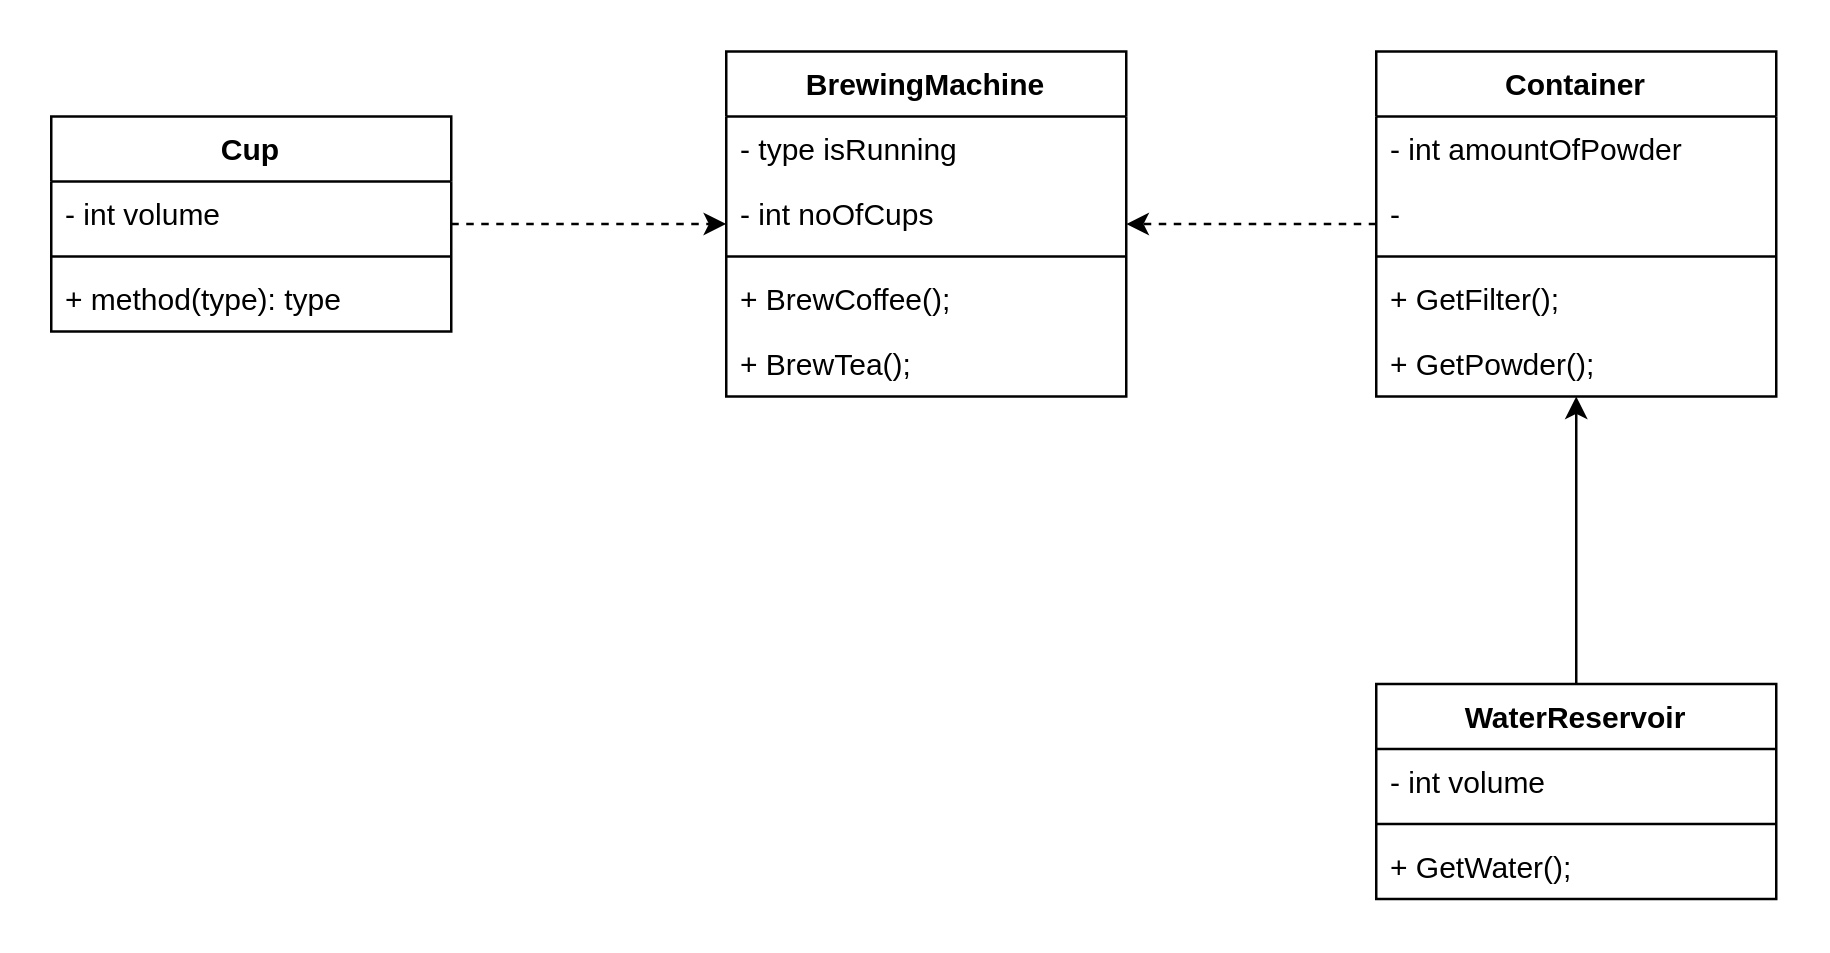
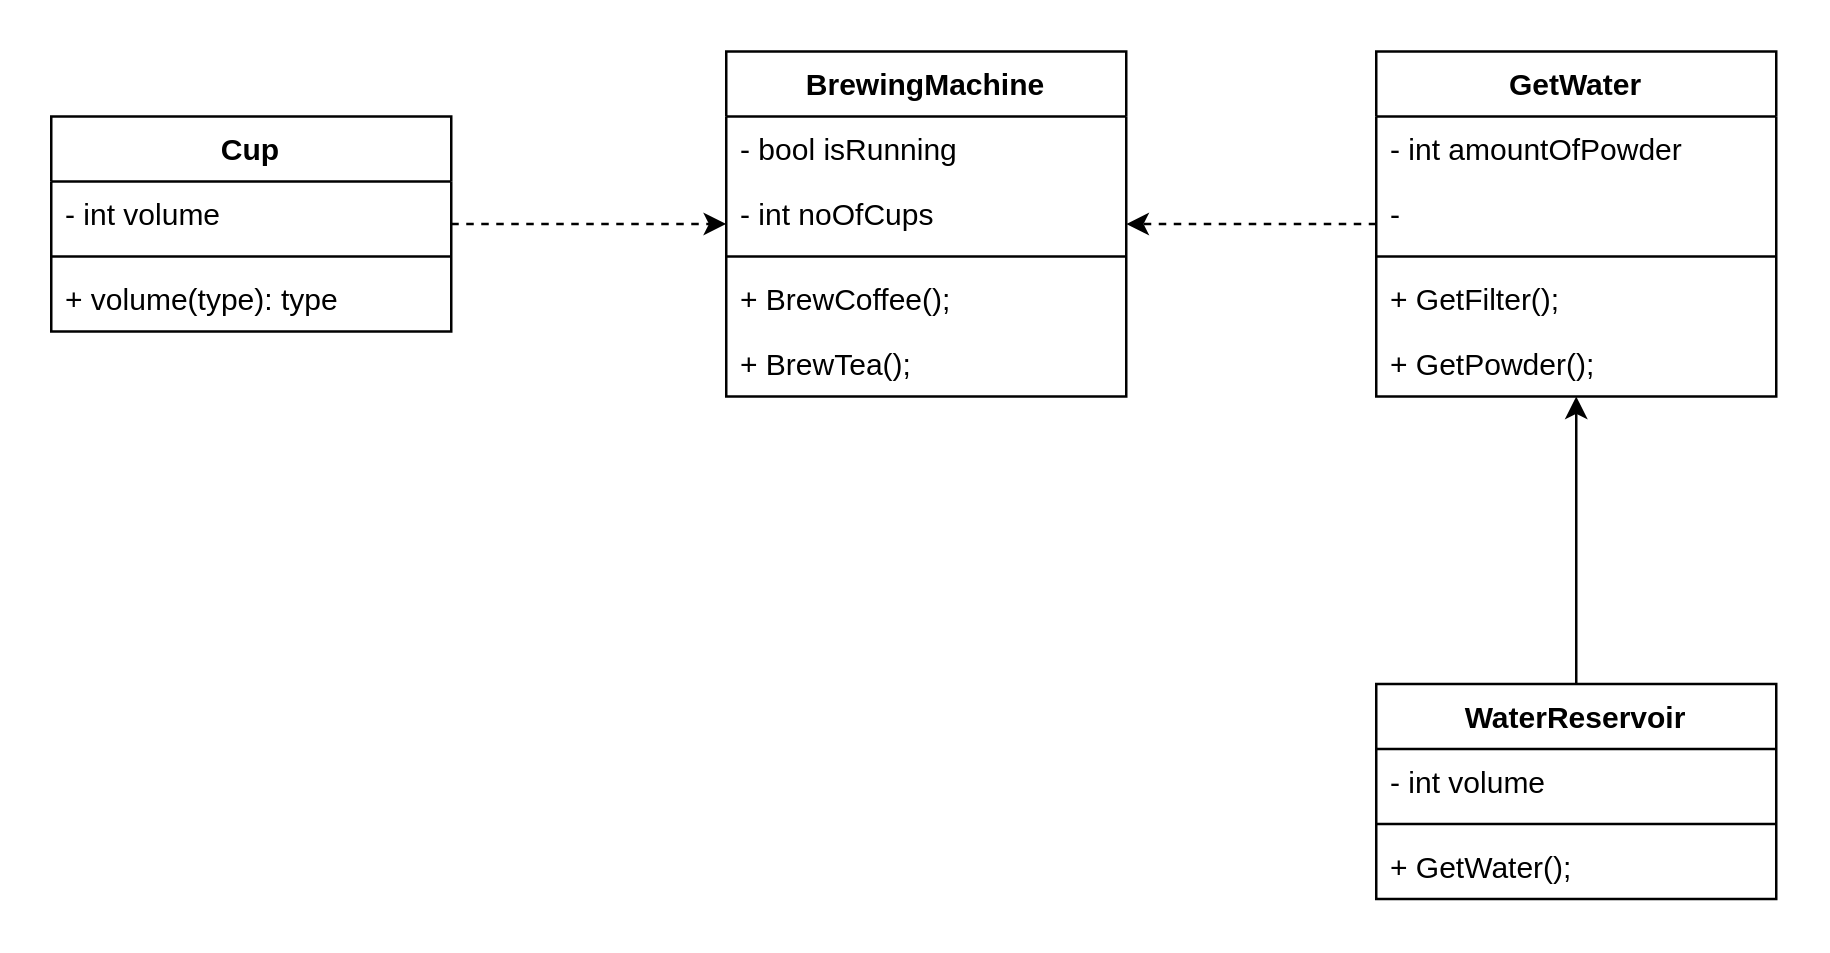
node "Container": label "Container" -> "GetWater"
node "- type isRunning": label "- type isRunning" -> "- bool isRunning"
node "+ method(type): type": label "+ method(type): type" -> "+ volume(type): type"
